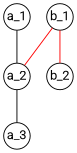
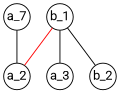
node "a_1": label "a_1" -> "a_7"
edge "b_1" -- "b_2": color red -> black
edge "a_2" -- "a_3": now "b_1" -- "a_3"
